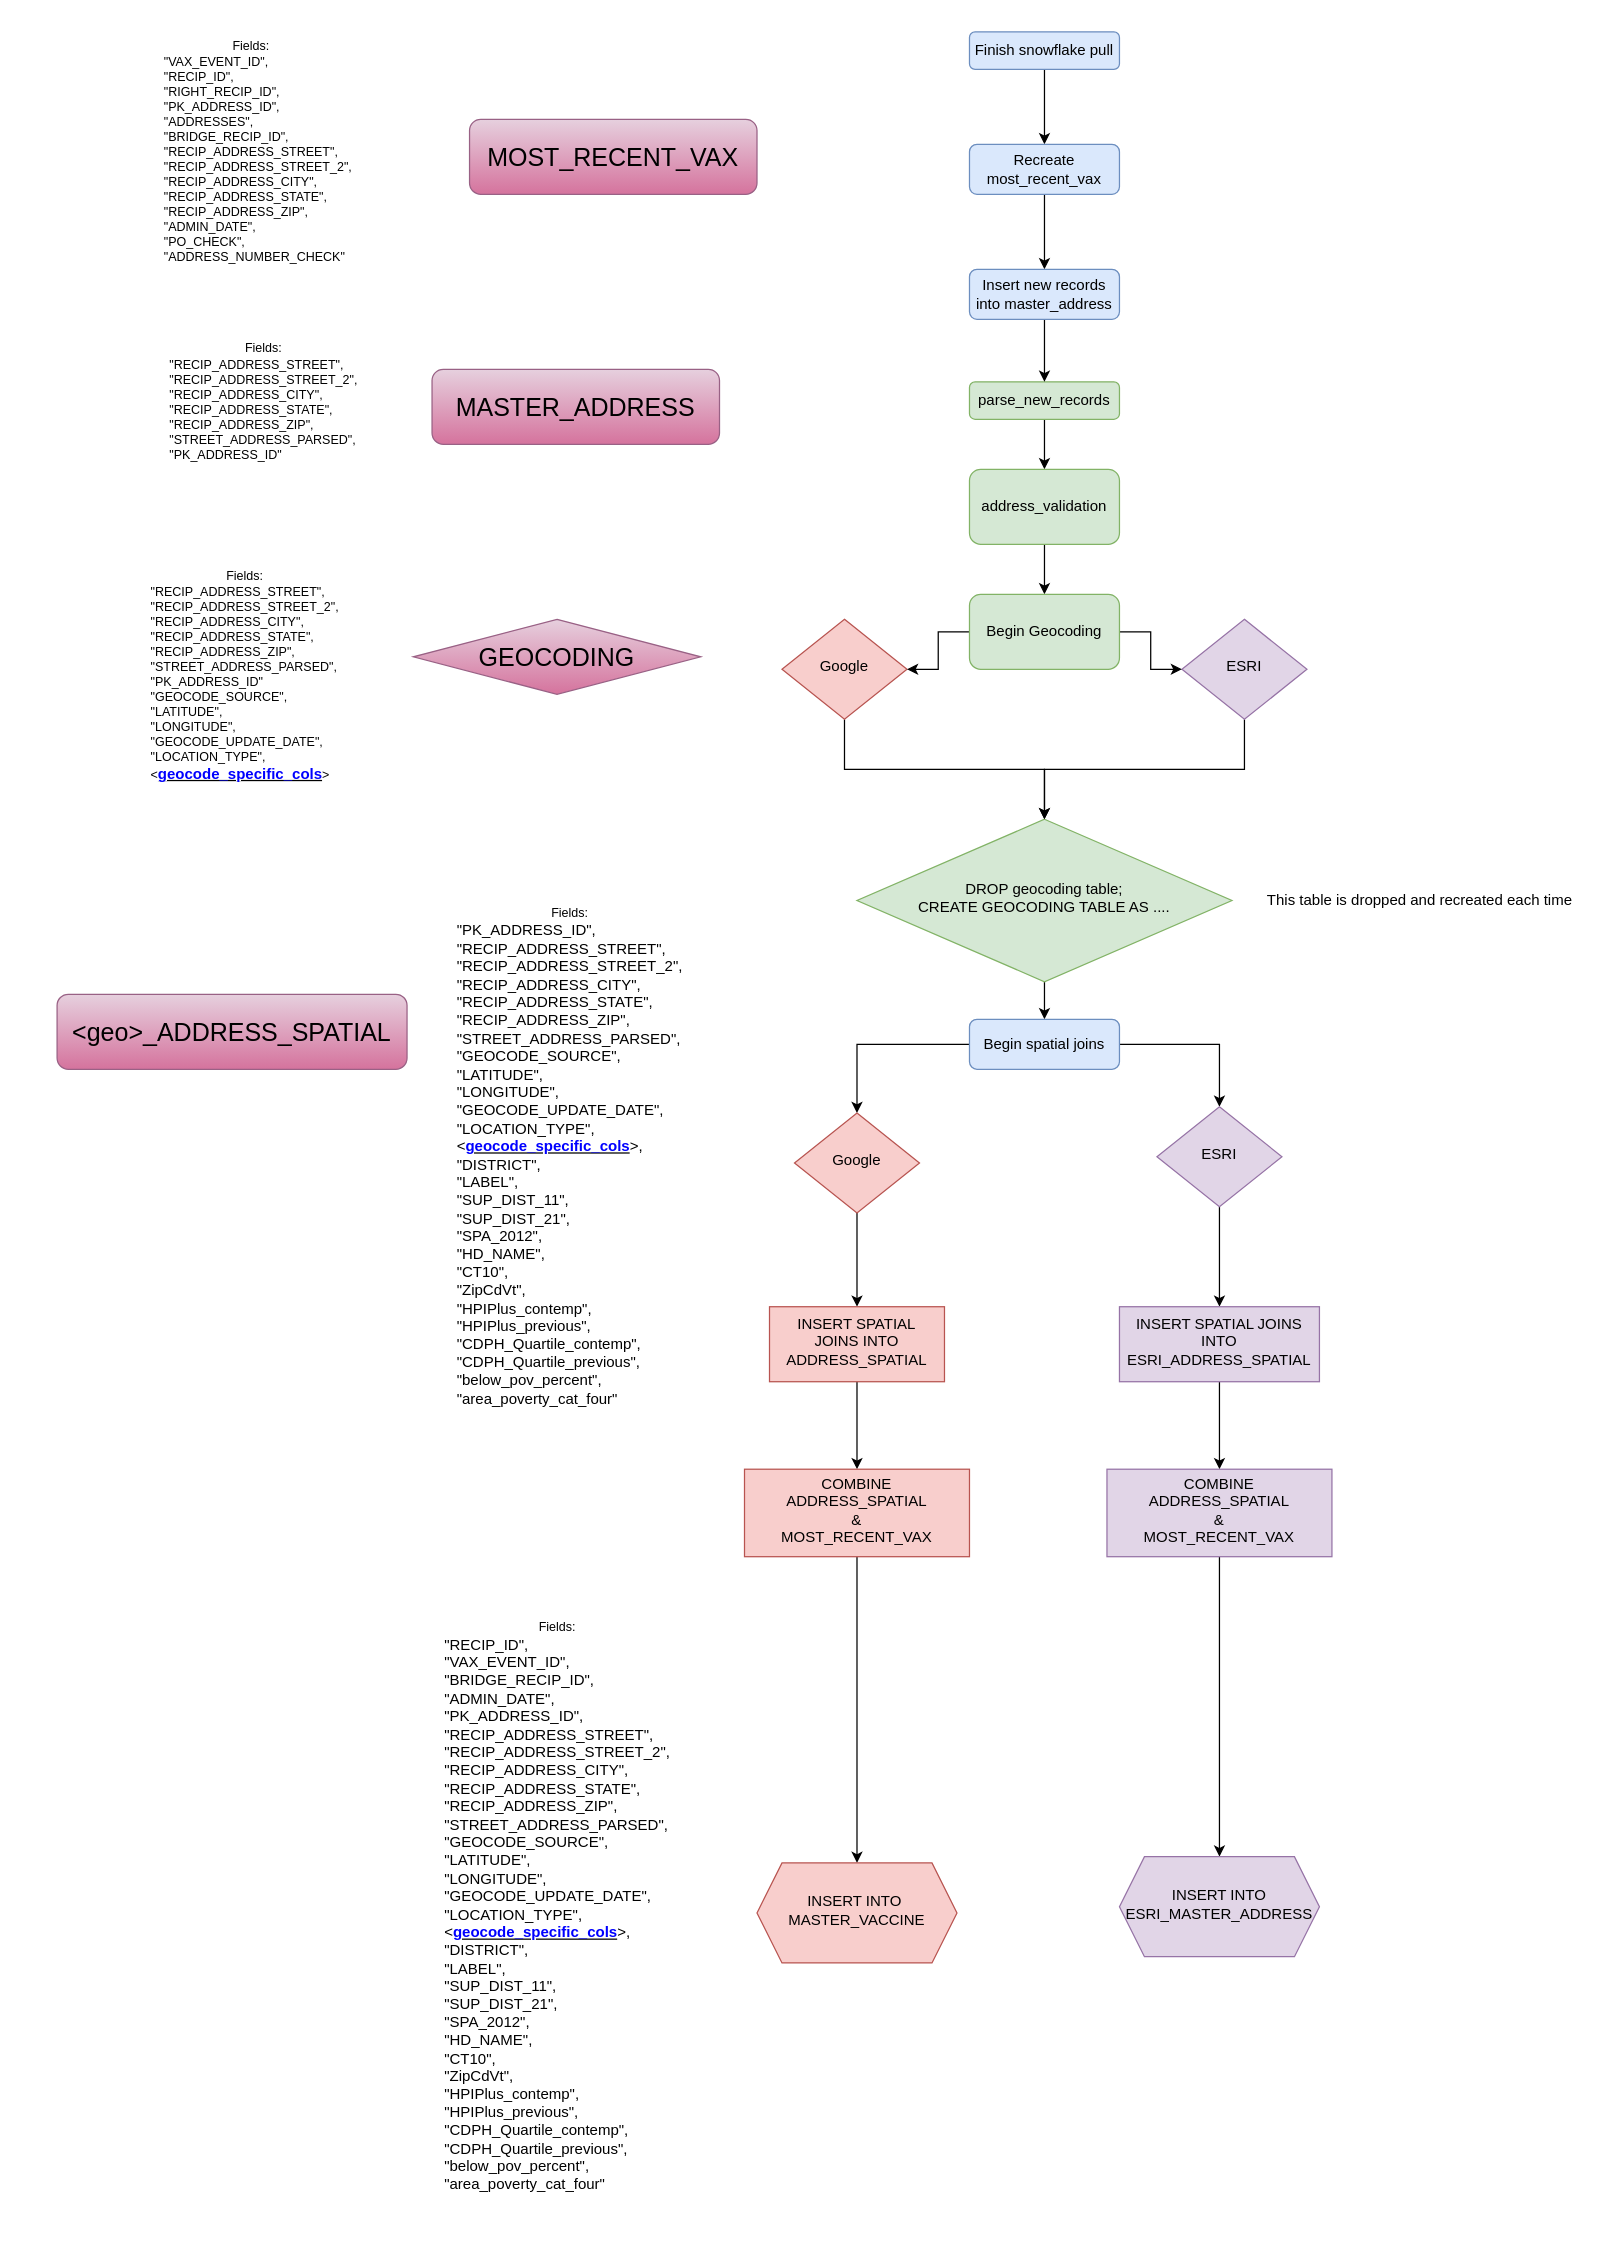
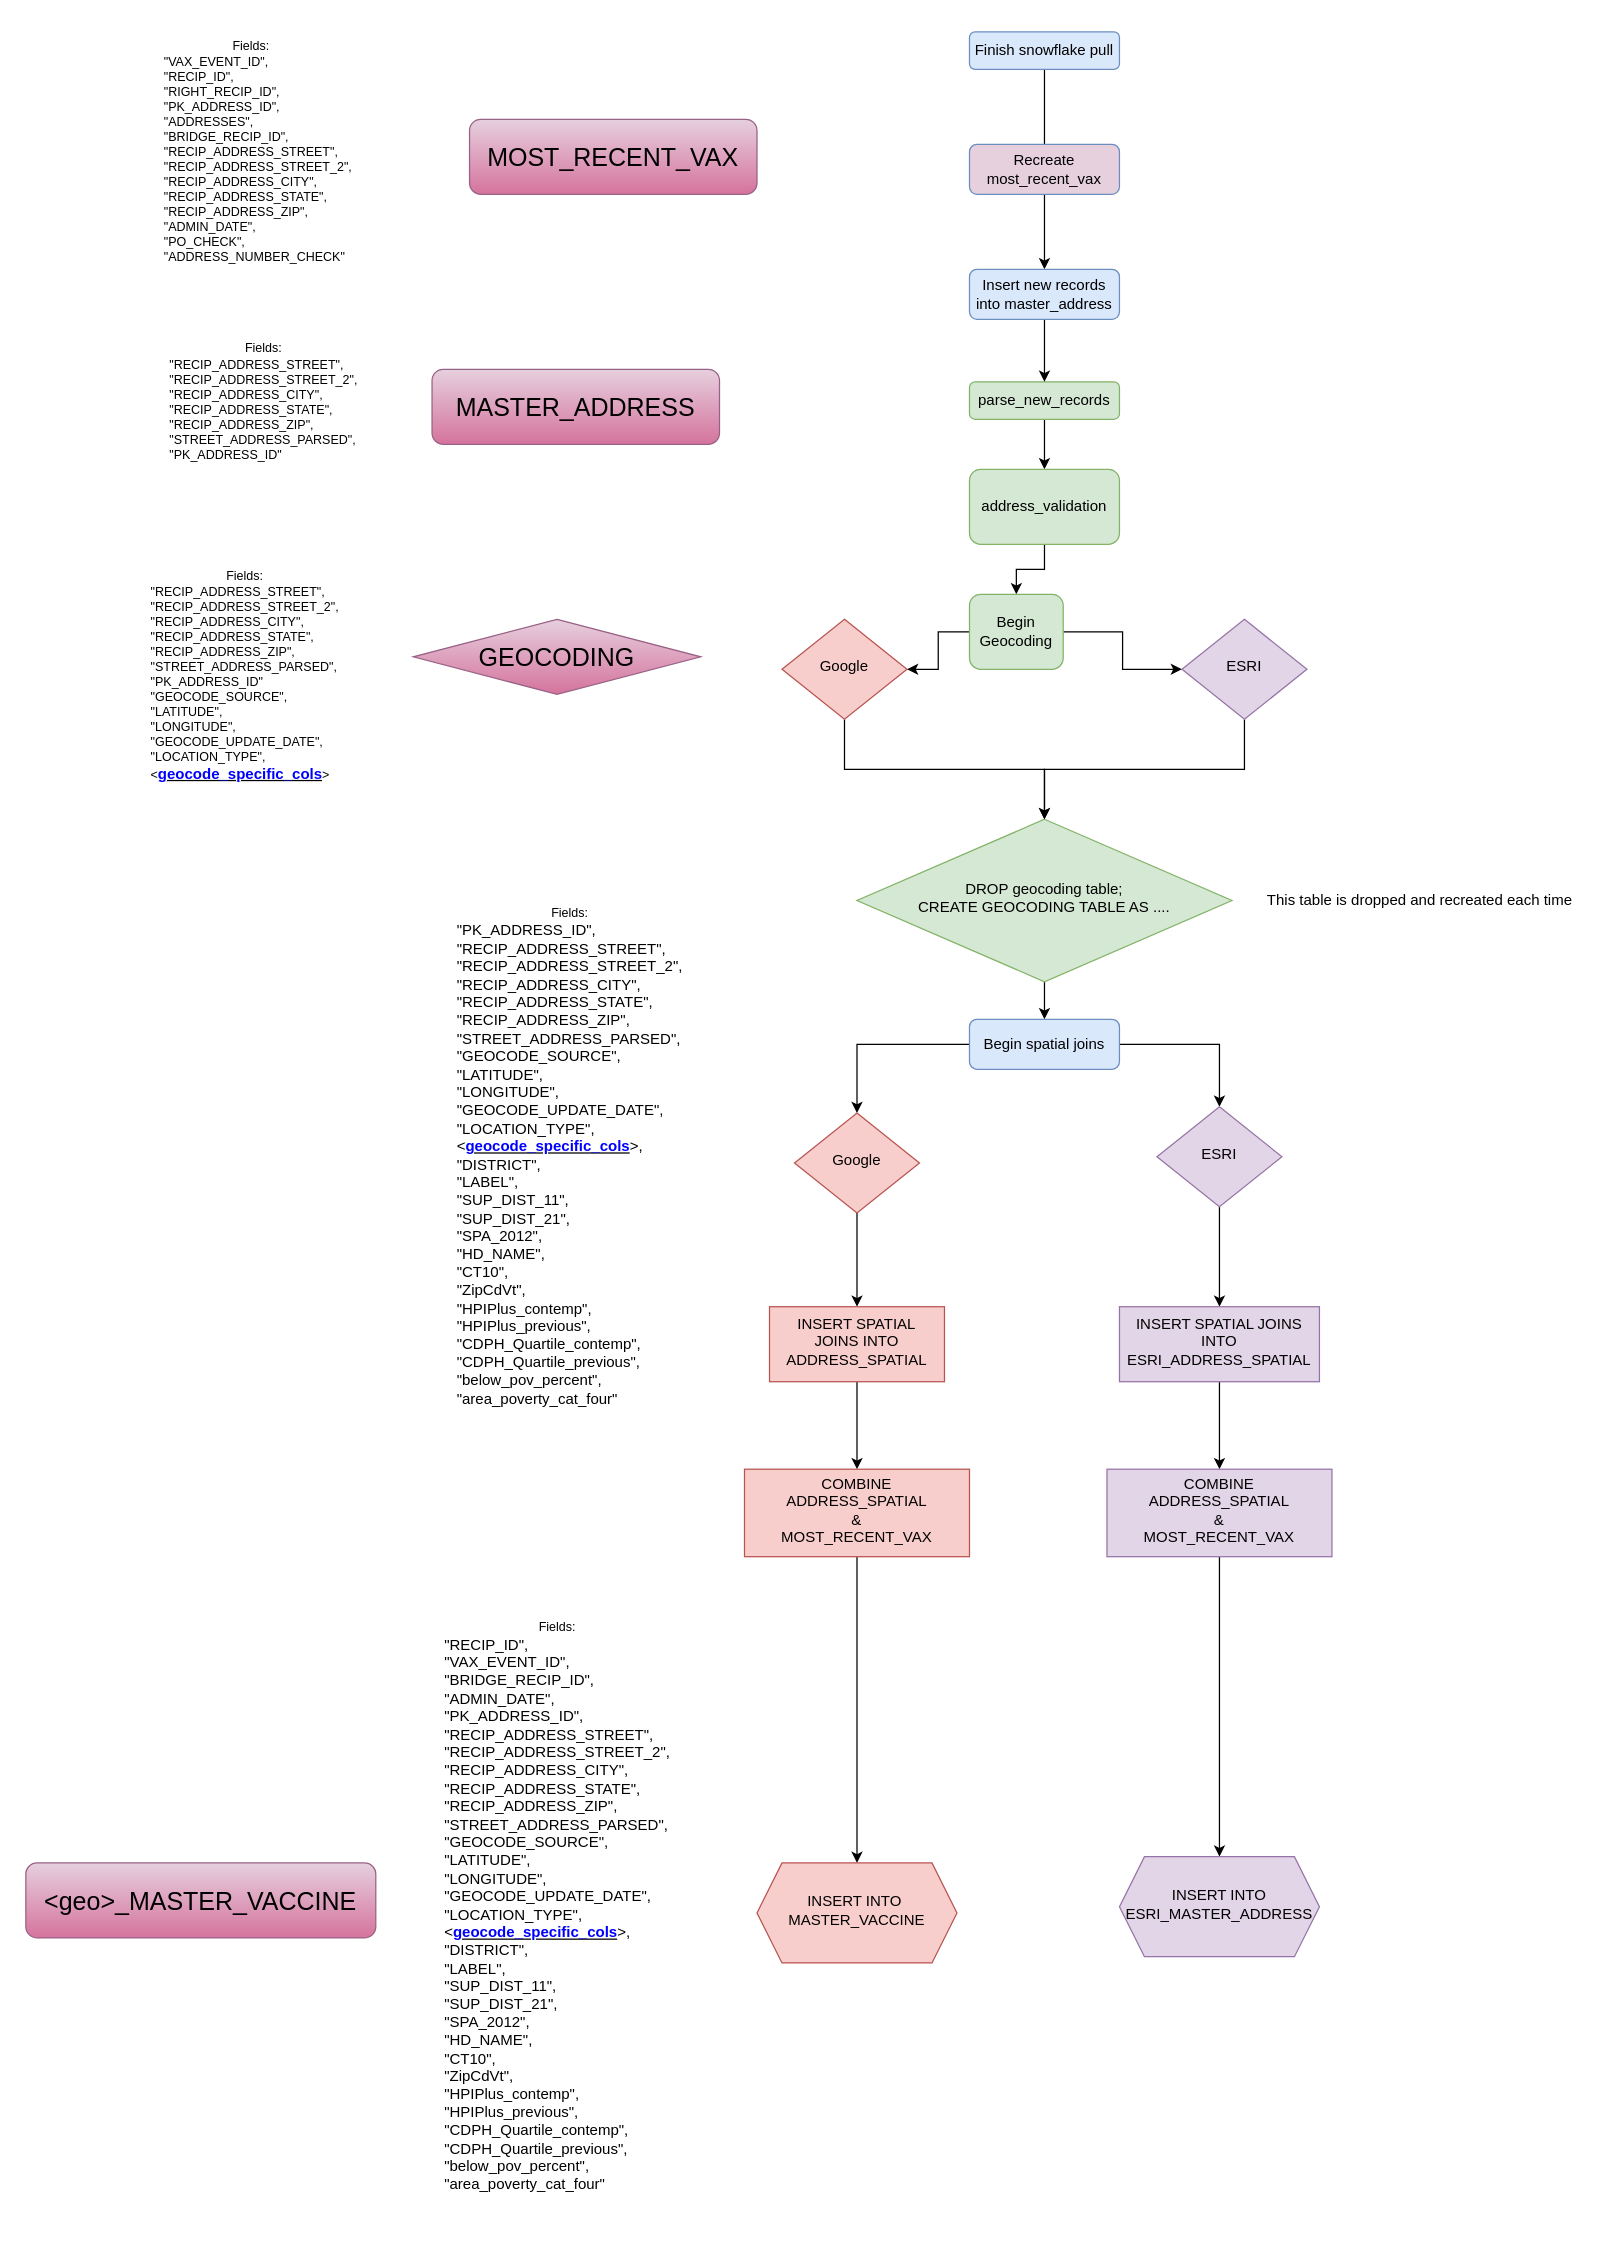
edge "Finish snowflake pull" -> "Recreate most_recent_vax": arrowhead classic -> none
node "Recreate most_recent_vax": fillcolor #dae8fc -> #e6d0de
node "Begin Geocoding": size 150x75 -> 94x75
node "<geo>_ADDRESS_SPATIAL": removed
node "<geo>_MASTER_VACCINE": added
